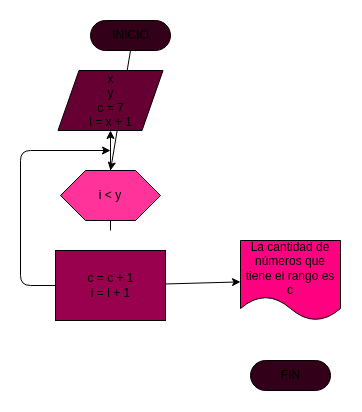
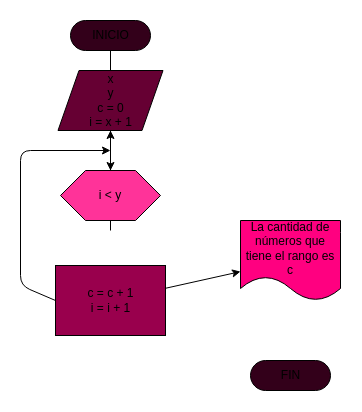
node "INICIO": moved (131, 36) -> (111, 36)
node "x y c = 7 i = x + 1": label "x y c = 7 i = x + 1" -> "x y c = 0 i = x + 1"
node "La cantidad de números que tiene el rango es c": moved (291, 281) -> (291, 261)
node "c = c + 1 i = i + 1": moved (111, 286) -> (111, 301)
